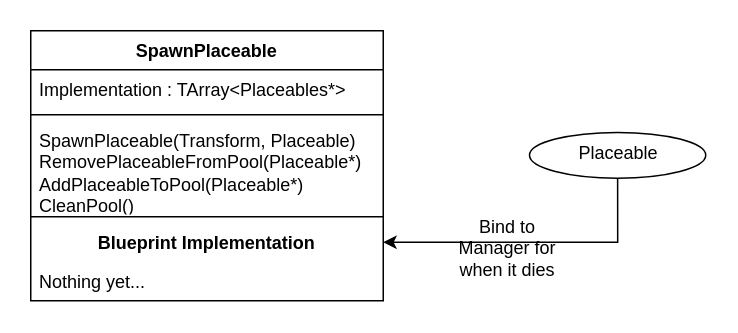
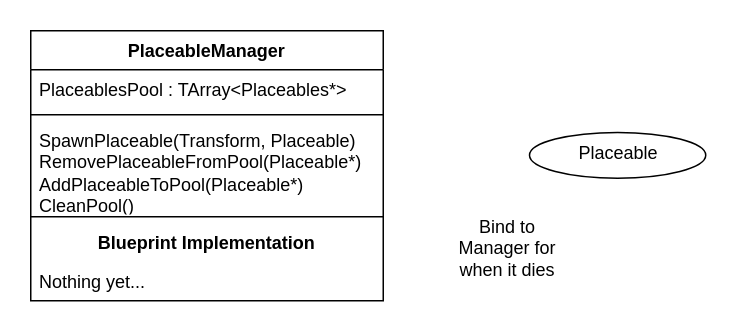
node "SpawnPlaceable": label "SpawnPlaceable" -> "PlaceableManager"
node "Implementation : TArray<Placeables*>": label "Implementation : TArray<Placeables*>" -> "PlaceablesPool : TArray<Placeables*>"
edge "Placeable" -> "Blueprint Implementation": removed
